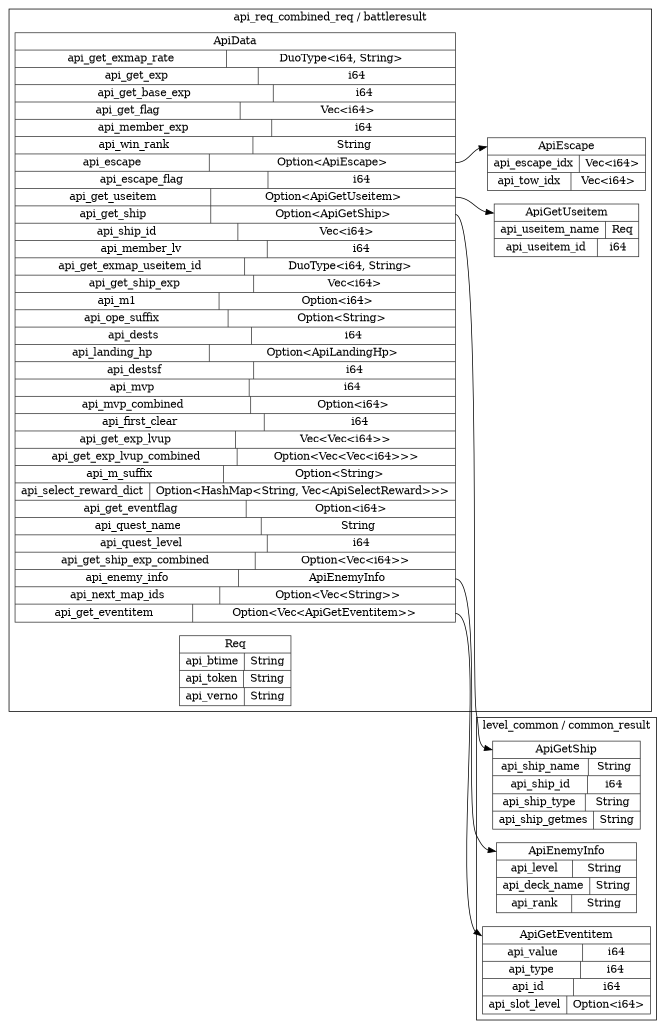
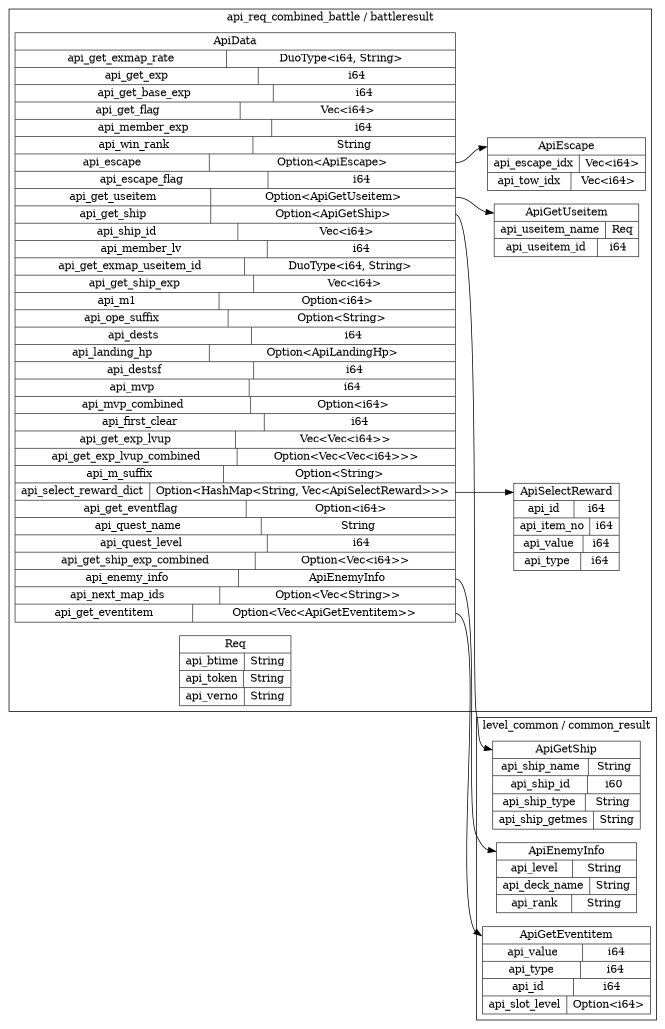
cluster "api_req_combined_req / battleresult": label "api_req_combined_req / battleresult" -> "api_req_combined_battle / battleresult"
node "ApiSelectReward": added
node "ApiGetShip": text "i64" -> "i60"
